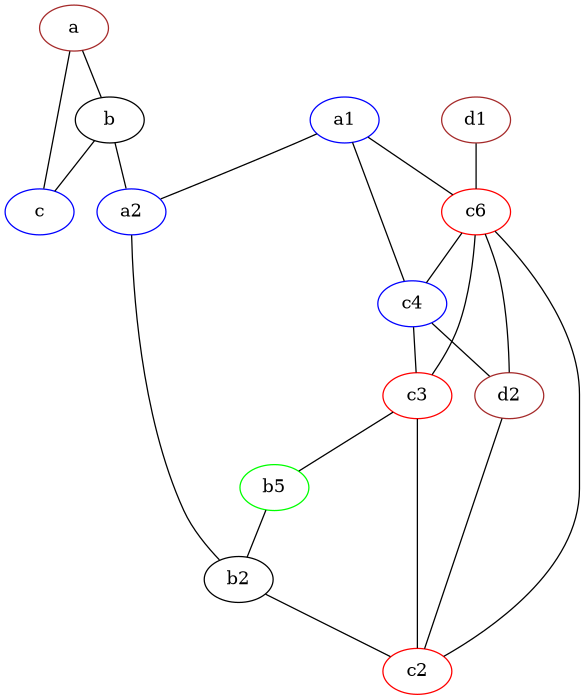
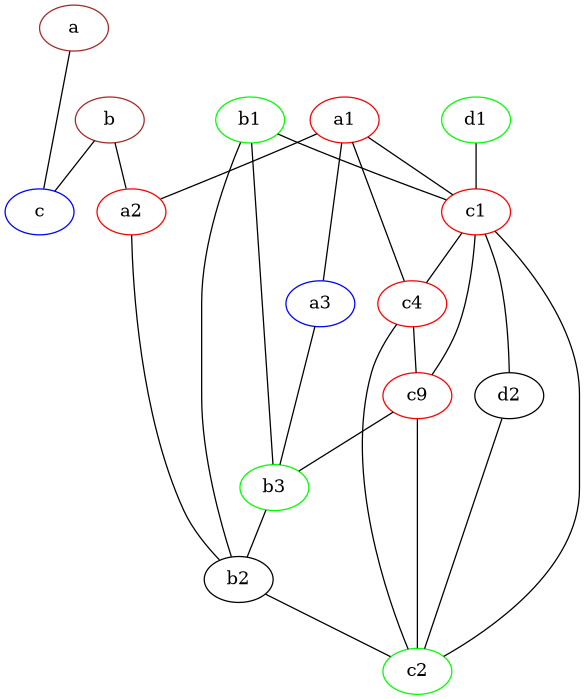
edge "a" -- "b": removed
node "b": color black -> brown
node "b1": added
node "a1": color blue -> red
node "d1": color brown -> green
node "a2": color blue -> red
node "c6": label "c6" -> "c1"
node "a3": added
node "c4": color blue -> red
edge "c4" -- "d2": now "c4" -- "c2"
node "c3": label "c3" -> "c9"
node "d2": color brown -> black
node "b5": label "b5" -> "b3"
node "c2": color red -> green
